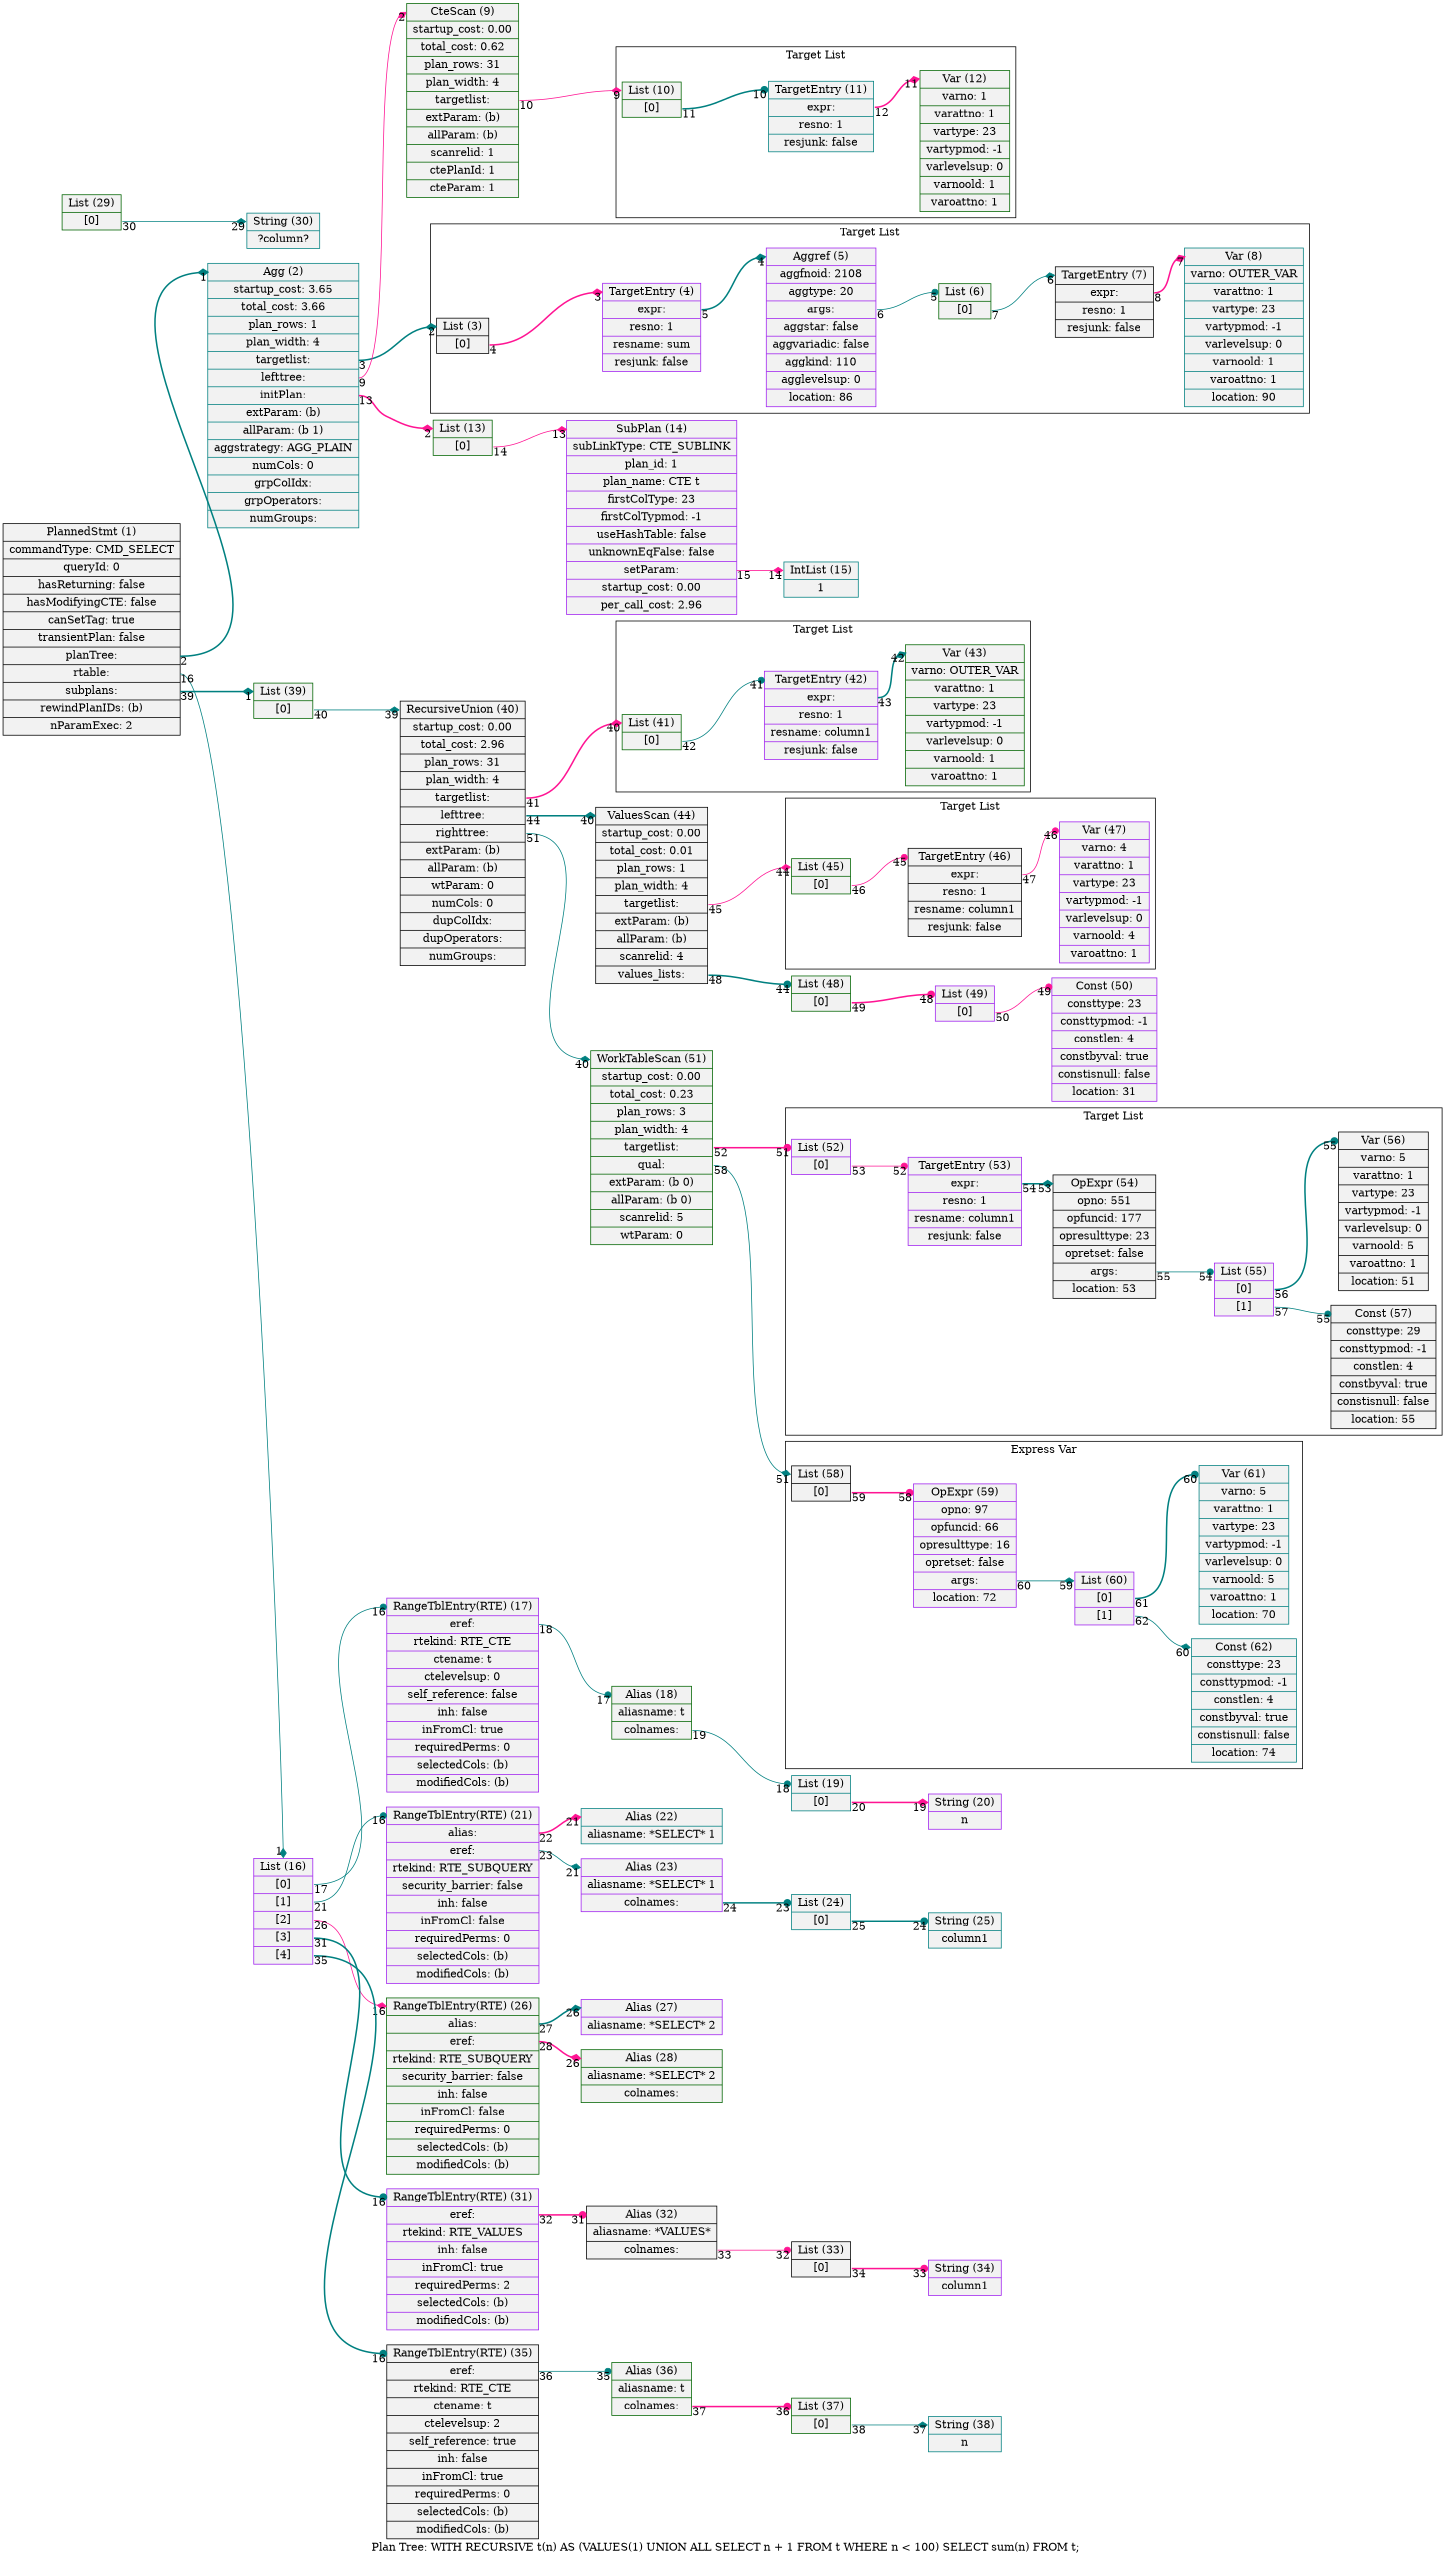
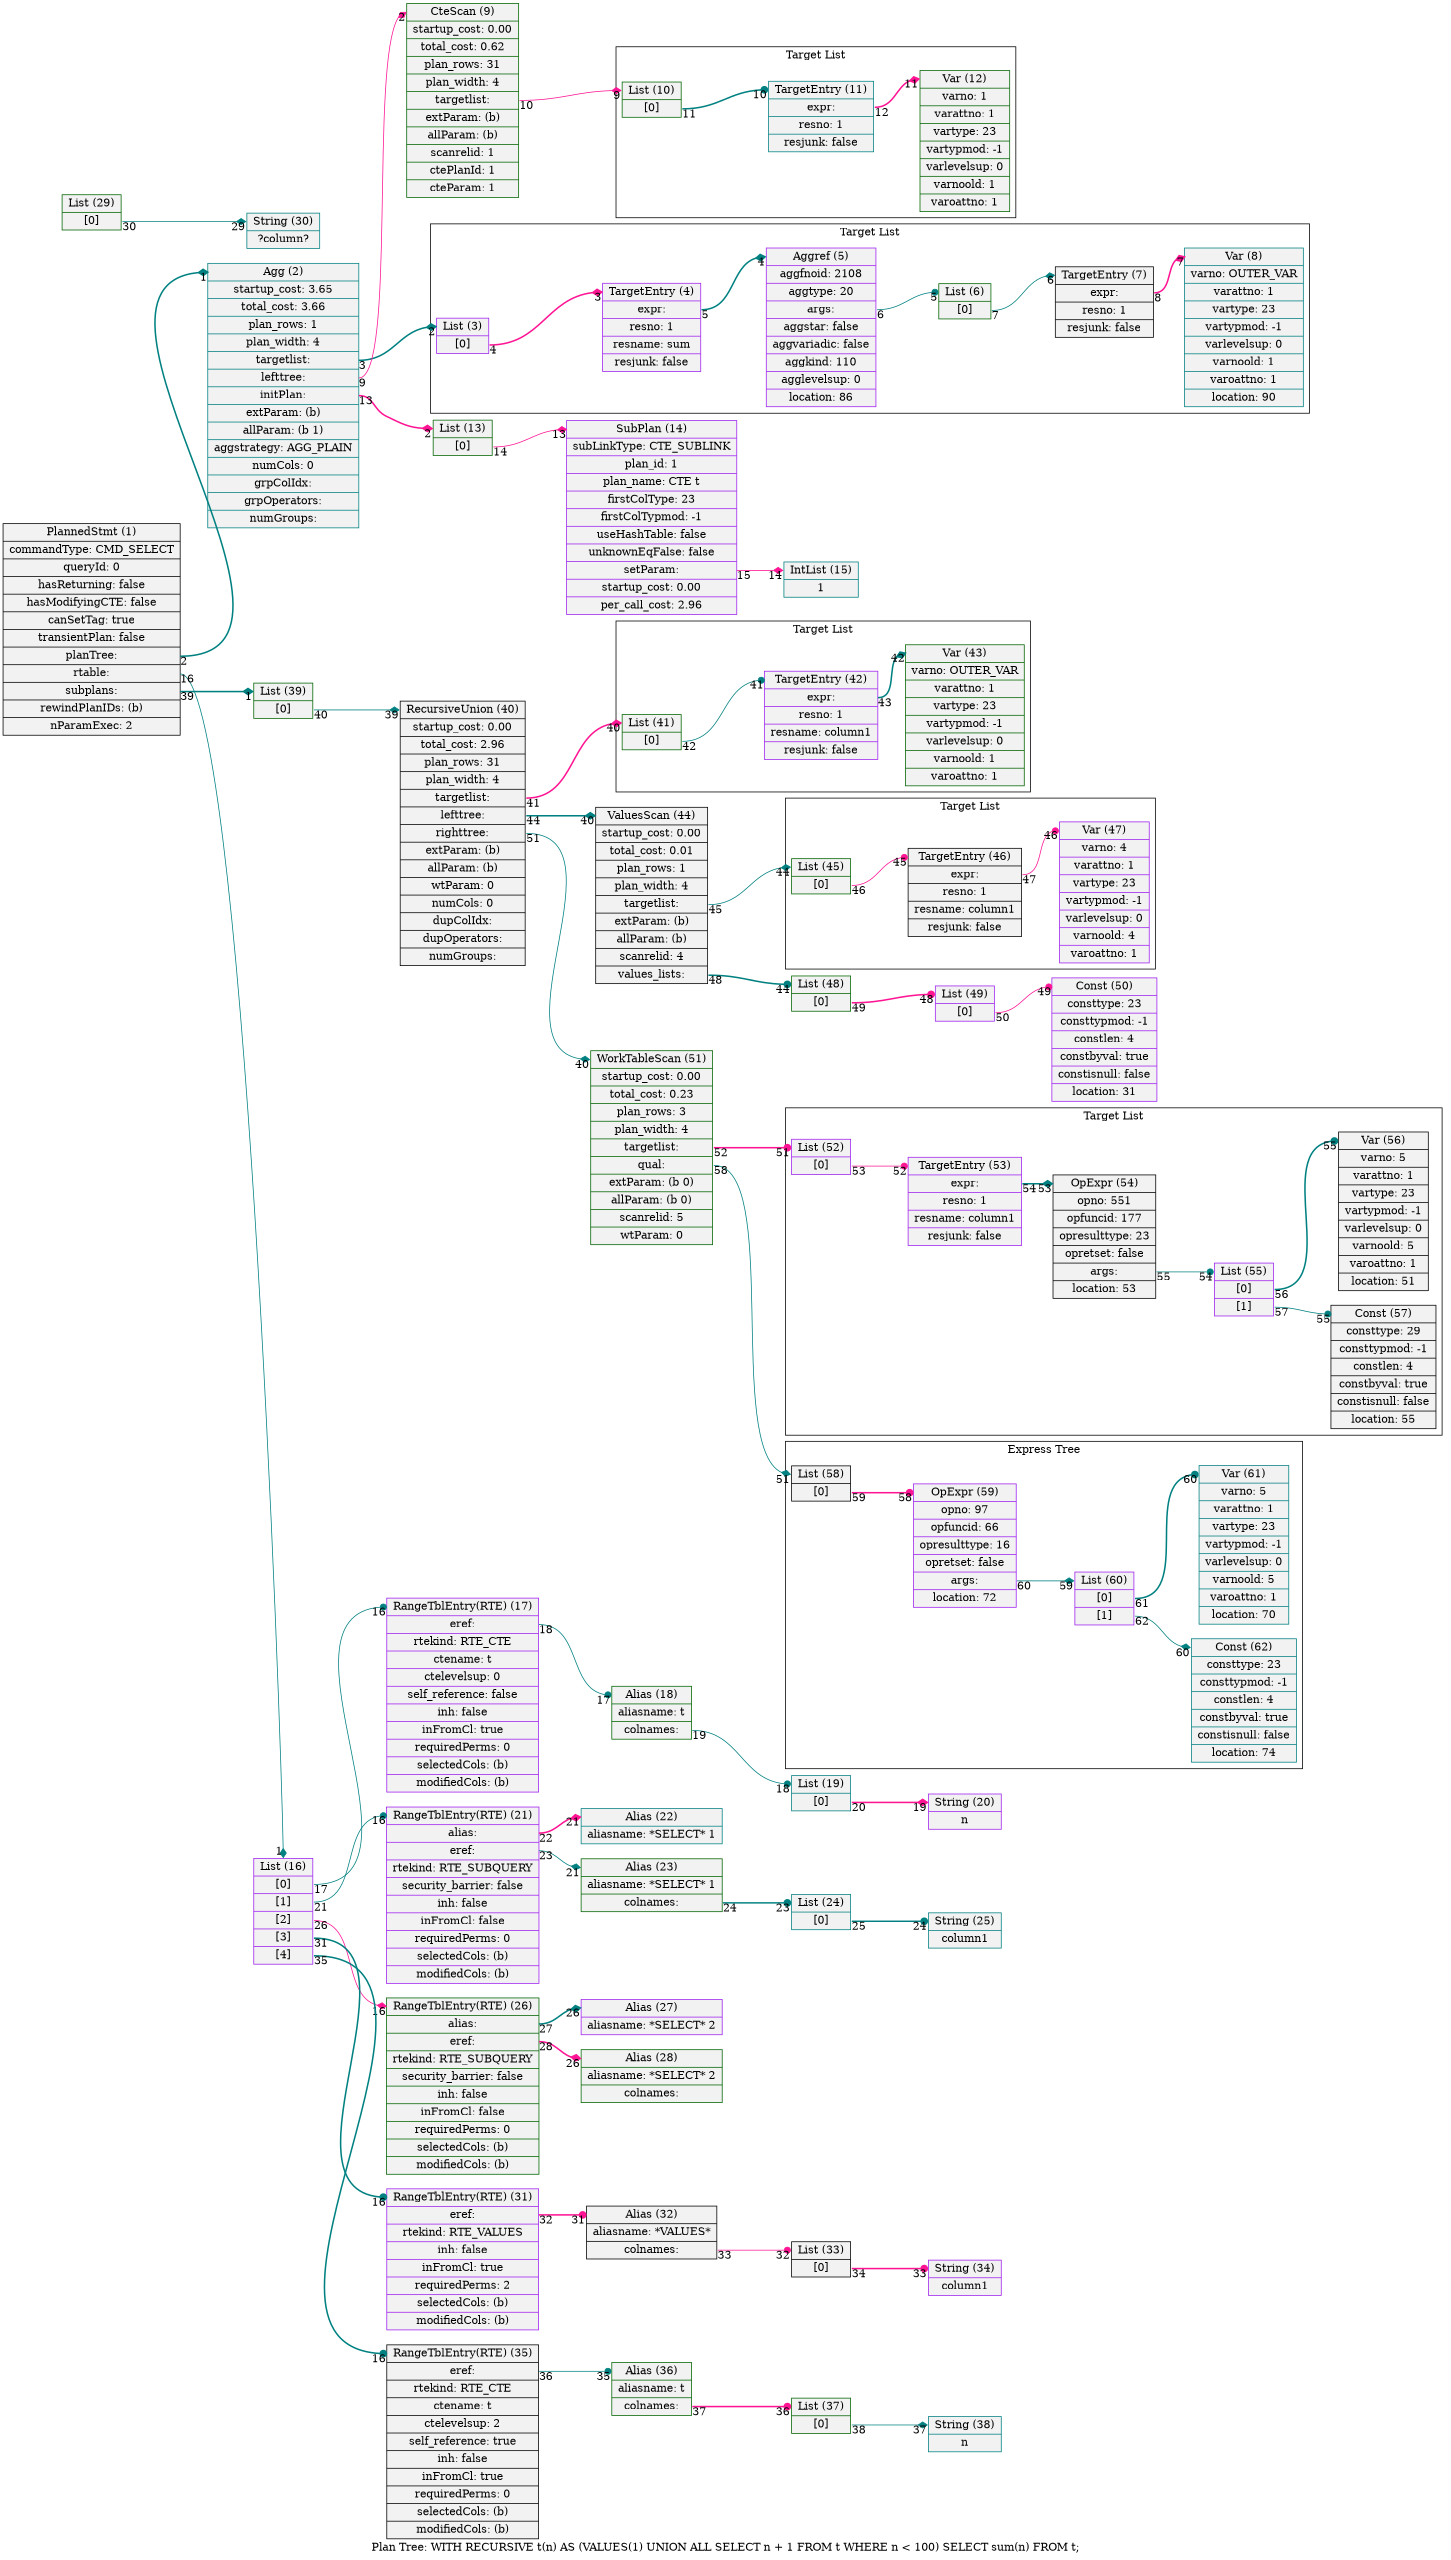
node "List (3)": color black -> purple
edge "ValuesScan (44)" -> "List (45)": color deeppink -> teal
cluster "Express Var": label "Express Var" -> "Express Tree"
node "Alias (23)": color purple -> darkgreen
